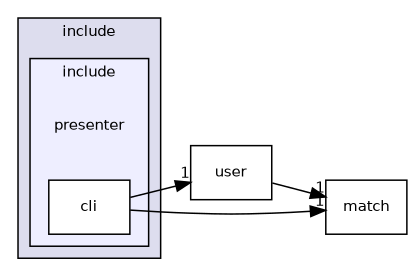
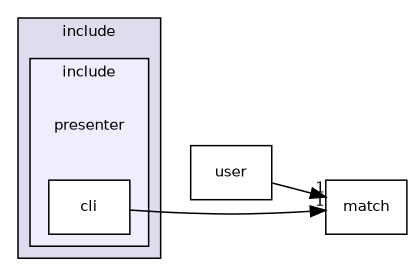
edge "cli" -> "user": removed
